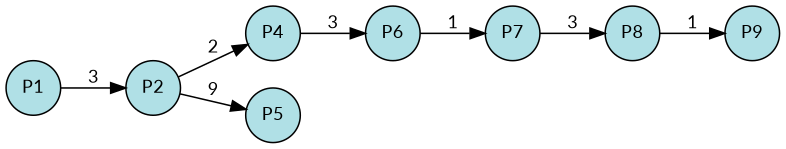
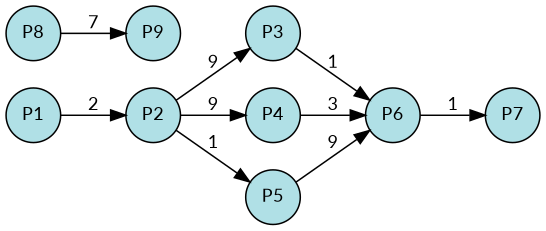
edge "P8" -> "P9": label "1" -> "7"
node "P3": added
edge "P7" -> "P8": removed, label "3"
edge "P2" -> "P4": label "2" -> "9"
edge "P1" -> "P2": label "3" -> "2"
edge "P2" -> "P5": label "9" -> "1"
edge "P5" -> "P6": added, label "9"
